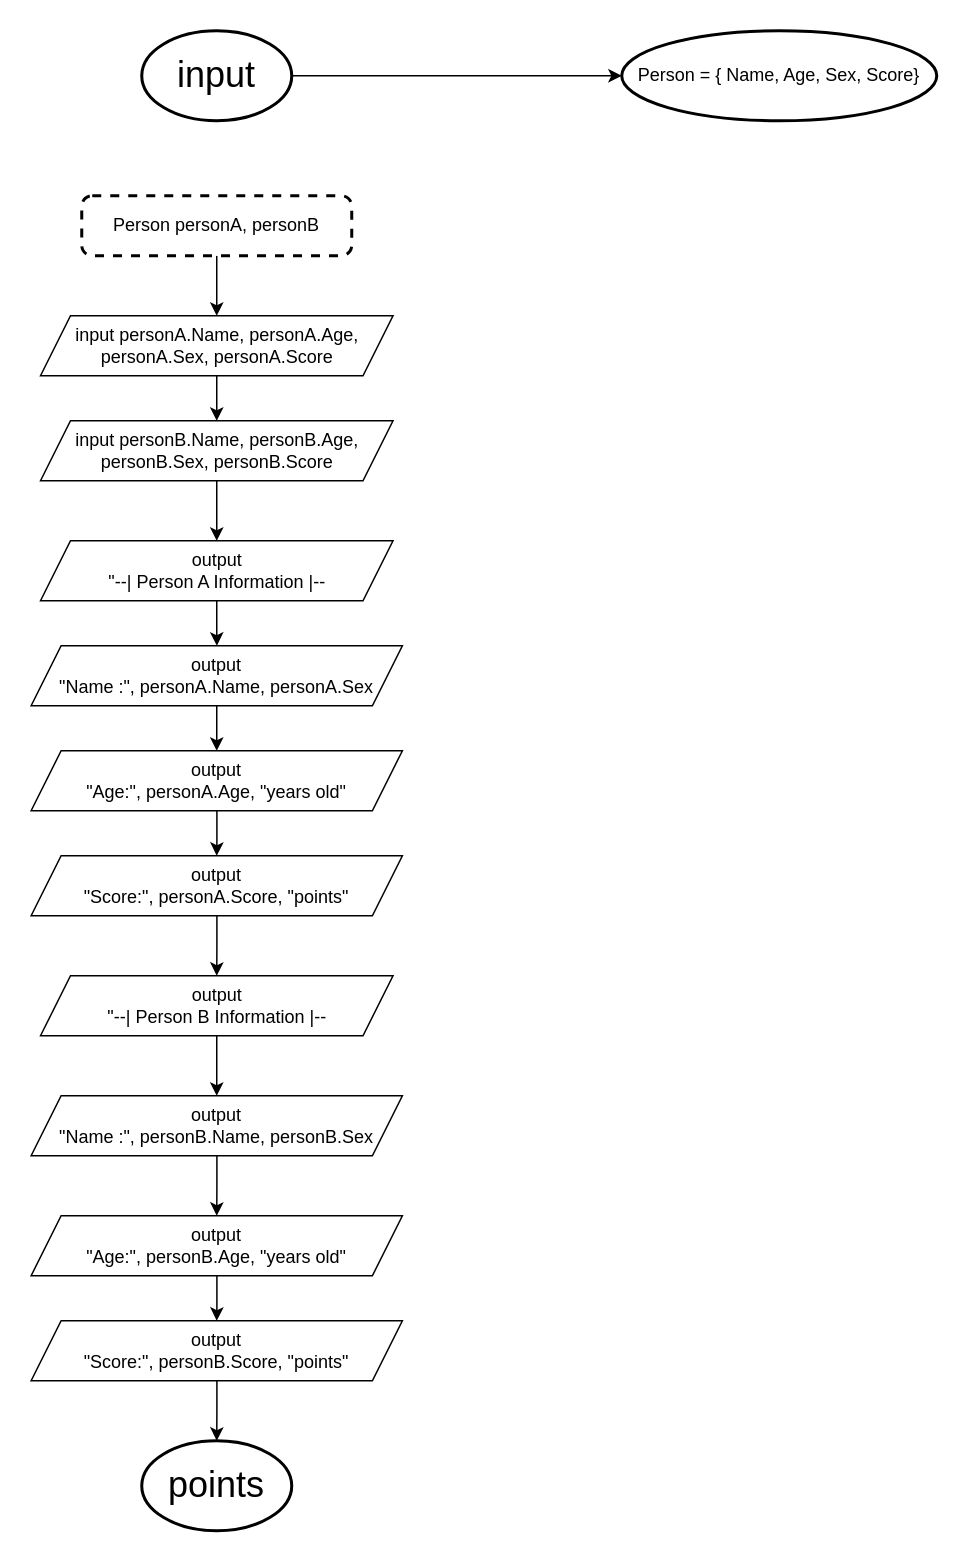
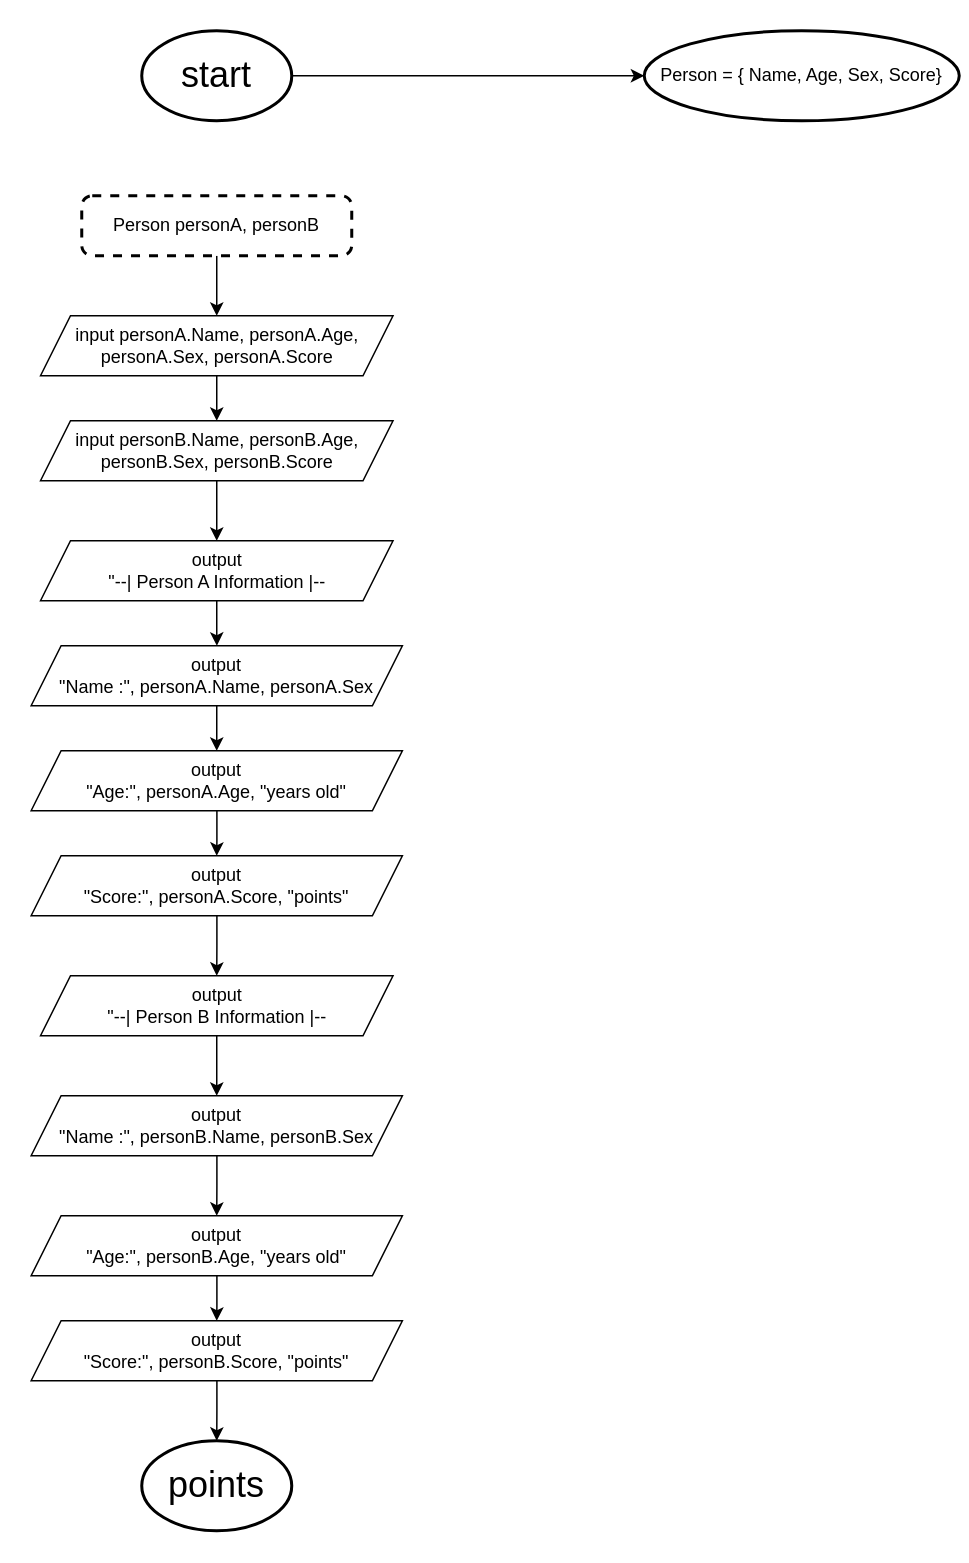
node "input": label "input" -> "start"
node "Person = { Name, Age, Sex, Score}": moved (779, 76) -> (802, 76)
